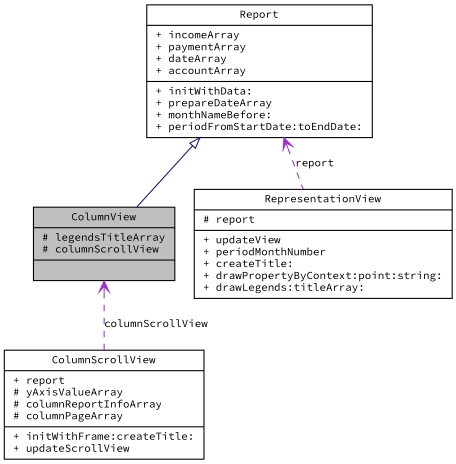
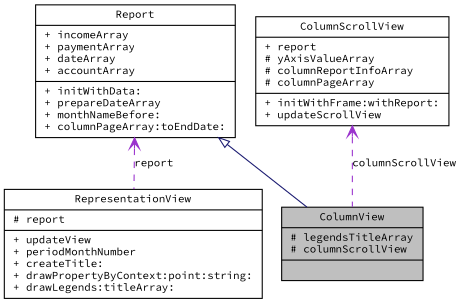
node "Report": text "+ periodFromStartDate:toEndDate:" -> "+ columnPageArray:toEndDate:"
edge "ColumnScrollView" -> "ColumnView": reversed
node "ColumnScrollView": text "+ initWithFrame:createTitle:" -> "+ initWithFrame:withReport:"
